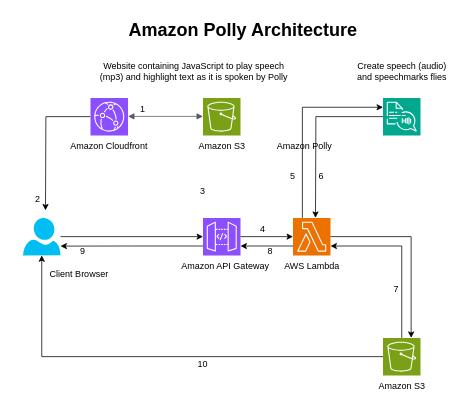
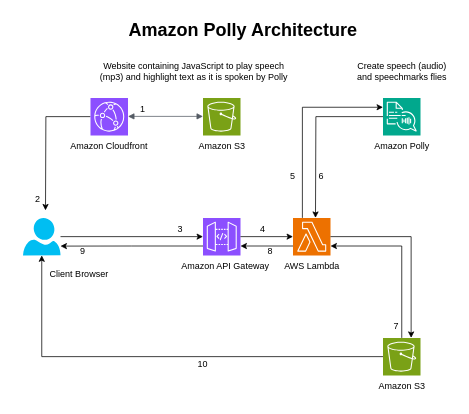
node "Amazon Polly": moved (304, 147) -> (402, 147)
node "3": moved (203, 192) -> (180, 229)
node "7": moved (396, 289) -> (396, 327)
